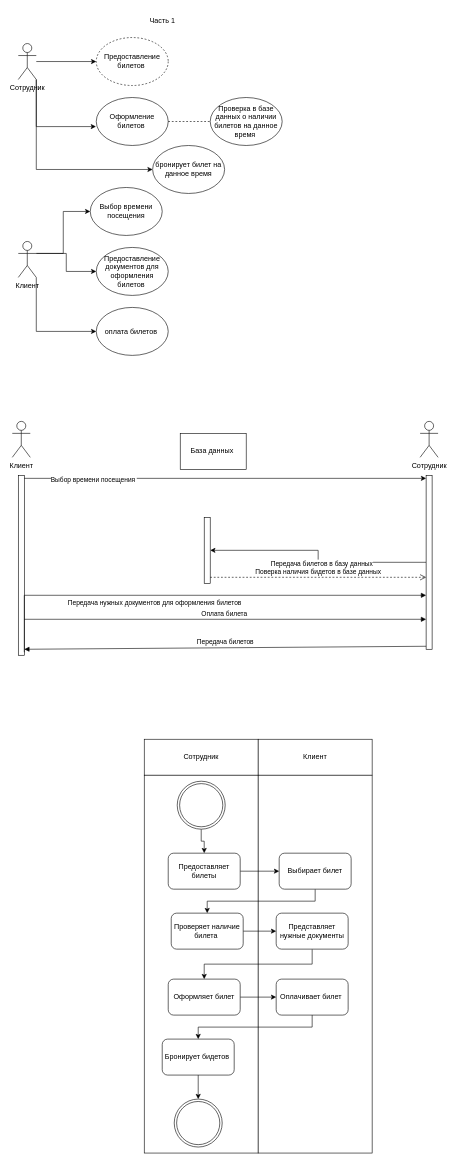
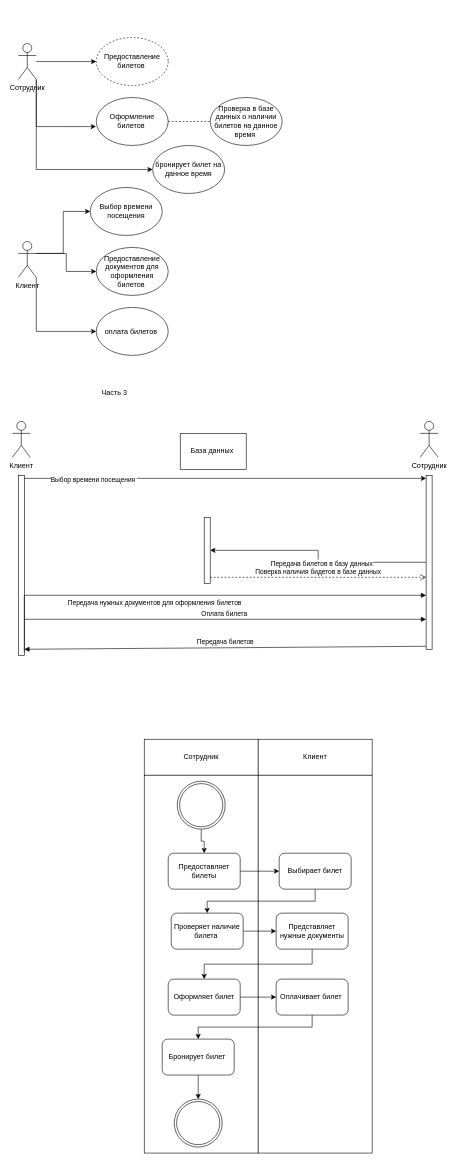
node "Часть 1": removed
node "Часть 3": added
node "Бронирует бидетов": label "Бронирует бидетов" -> "Бронирует билет"
